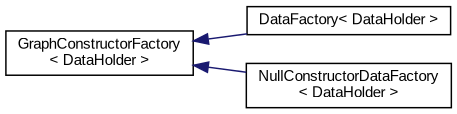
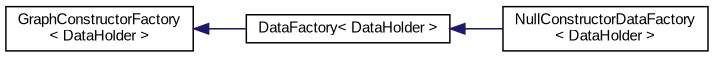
edge "NullConstructorDataFactory < DataHolder >" -> "GraphConstructorFactory < DataHolder >": now "NullConstructorDataFactory < DataHolder >" -> "DataFactory< DataHolder >"
